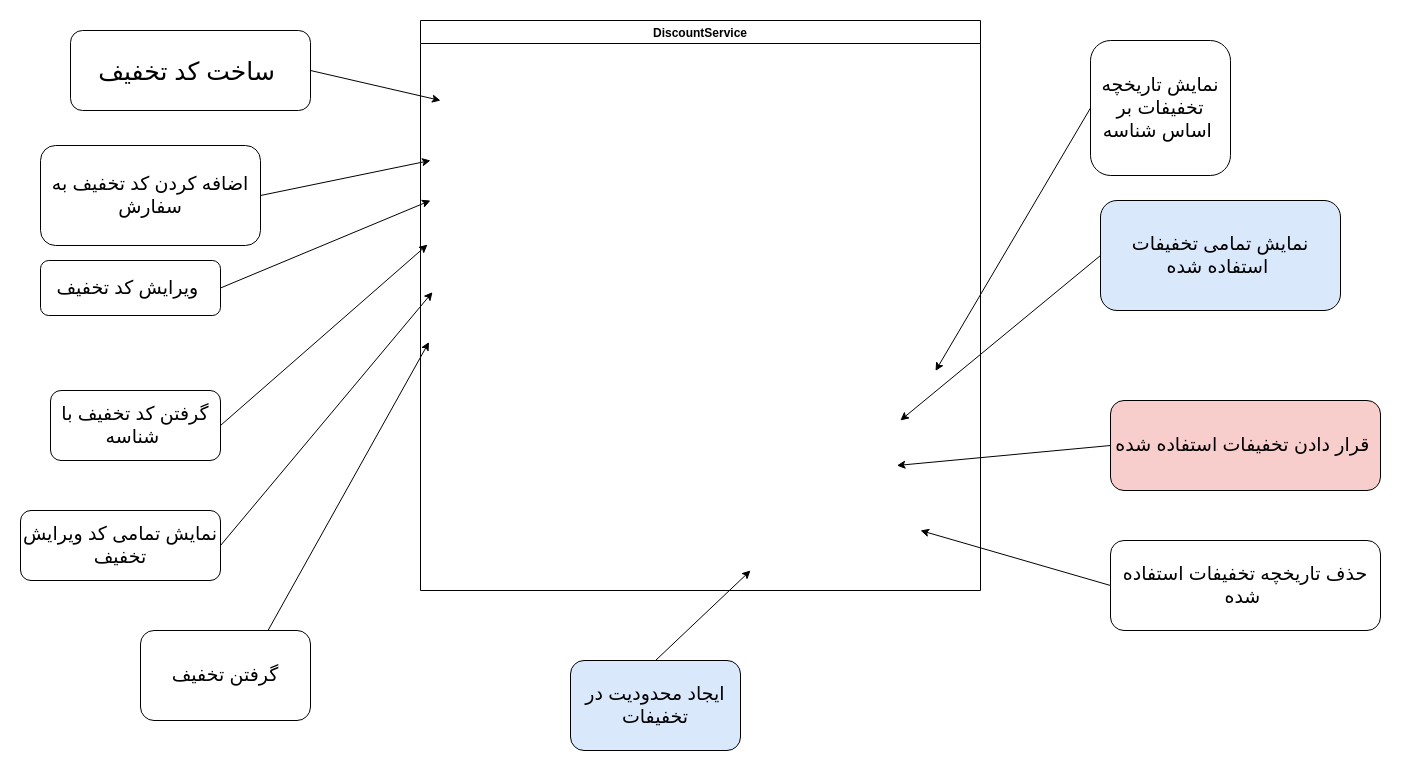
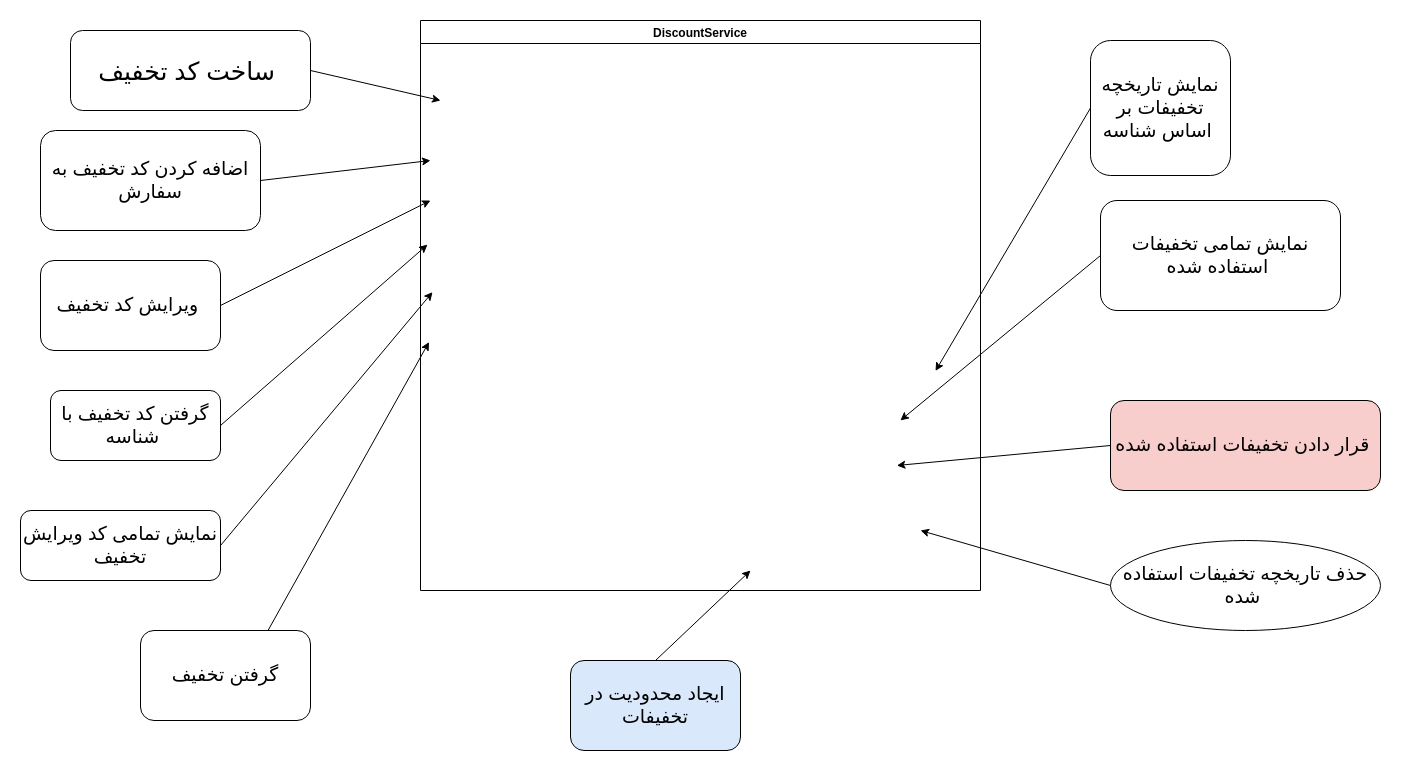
node "اضافه کردن کد تخفیف به سفارش": moved (151, 196) -> (151, 181)
node "نمایش تمامی تخفیفات استفاده شده": fillcolor #dae8fc -> #ffffff
node "ویرایش کد تخفیف": size 180x55 -> 180x90
node "حذف تاریخچه تخفیفات استفاده شده": shape rounded rectangle -> ellipse
